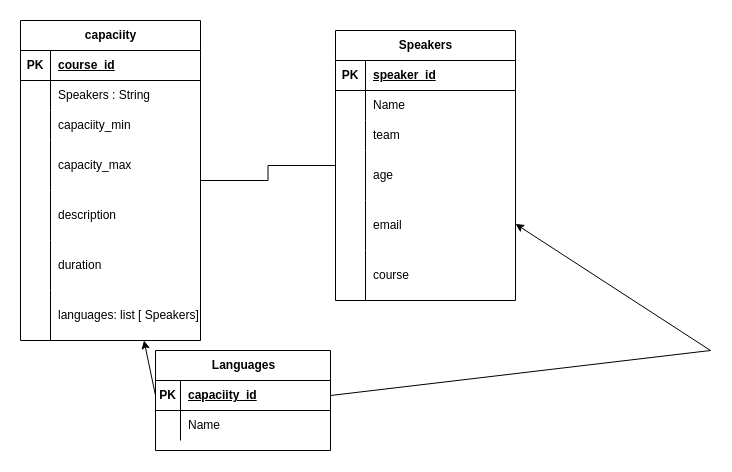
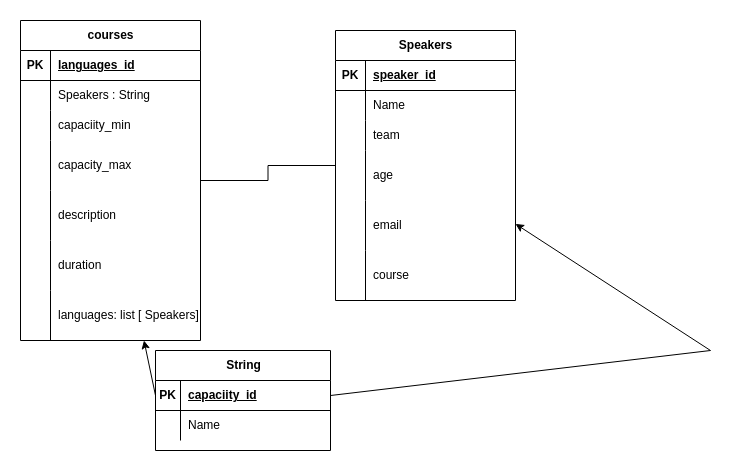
node "capaciity": label "capaciity" -> "courses"
node "course_id": label "course_id" -> "languages_id"
node "Languages": label "Languages" -> "String"
